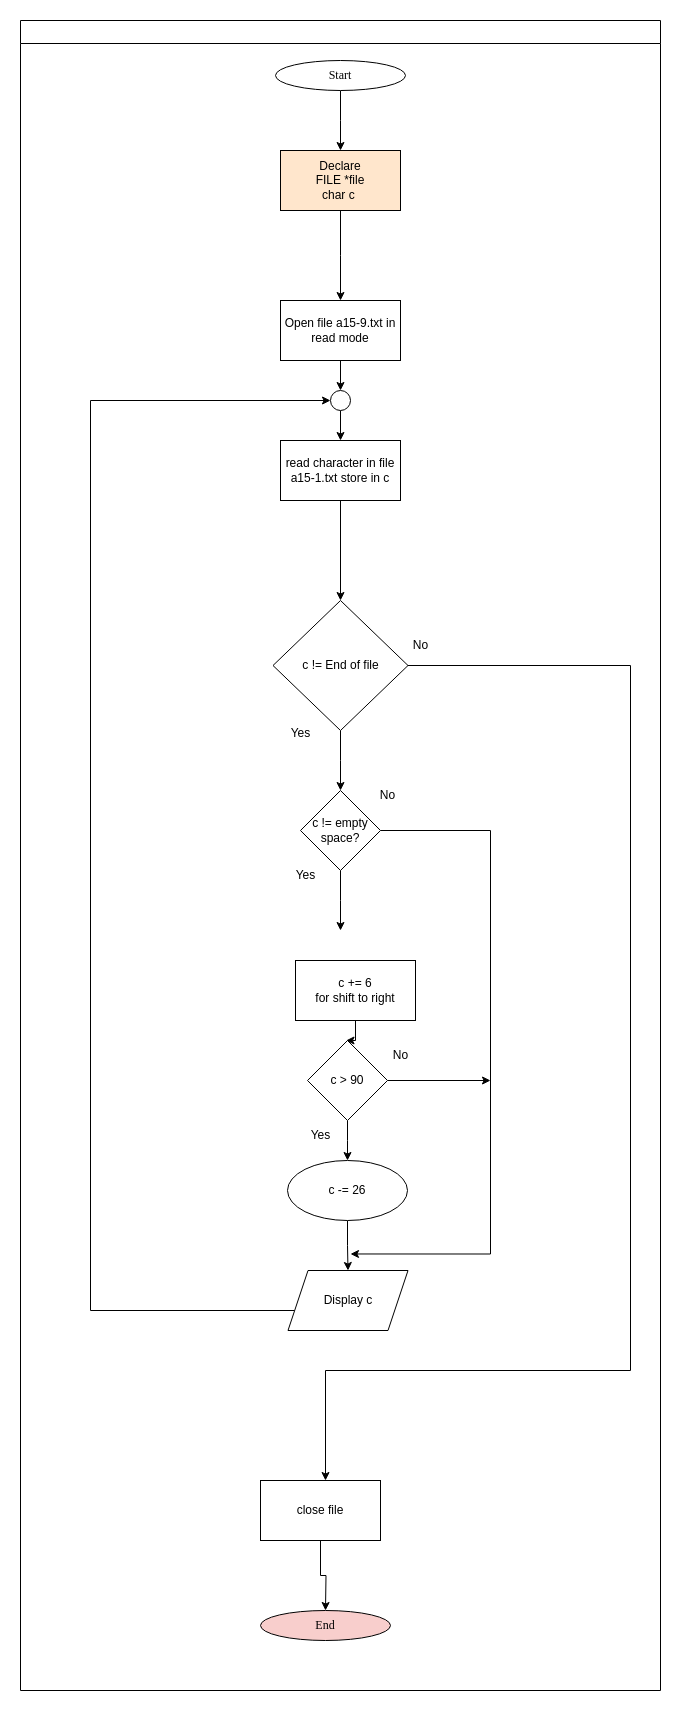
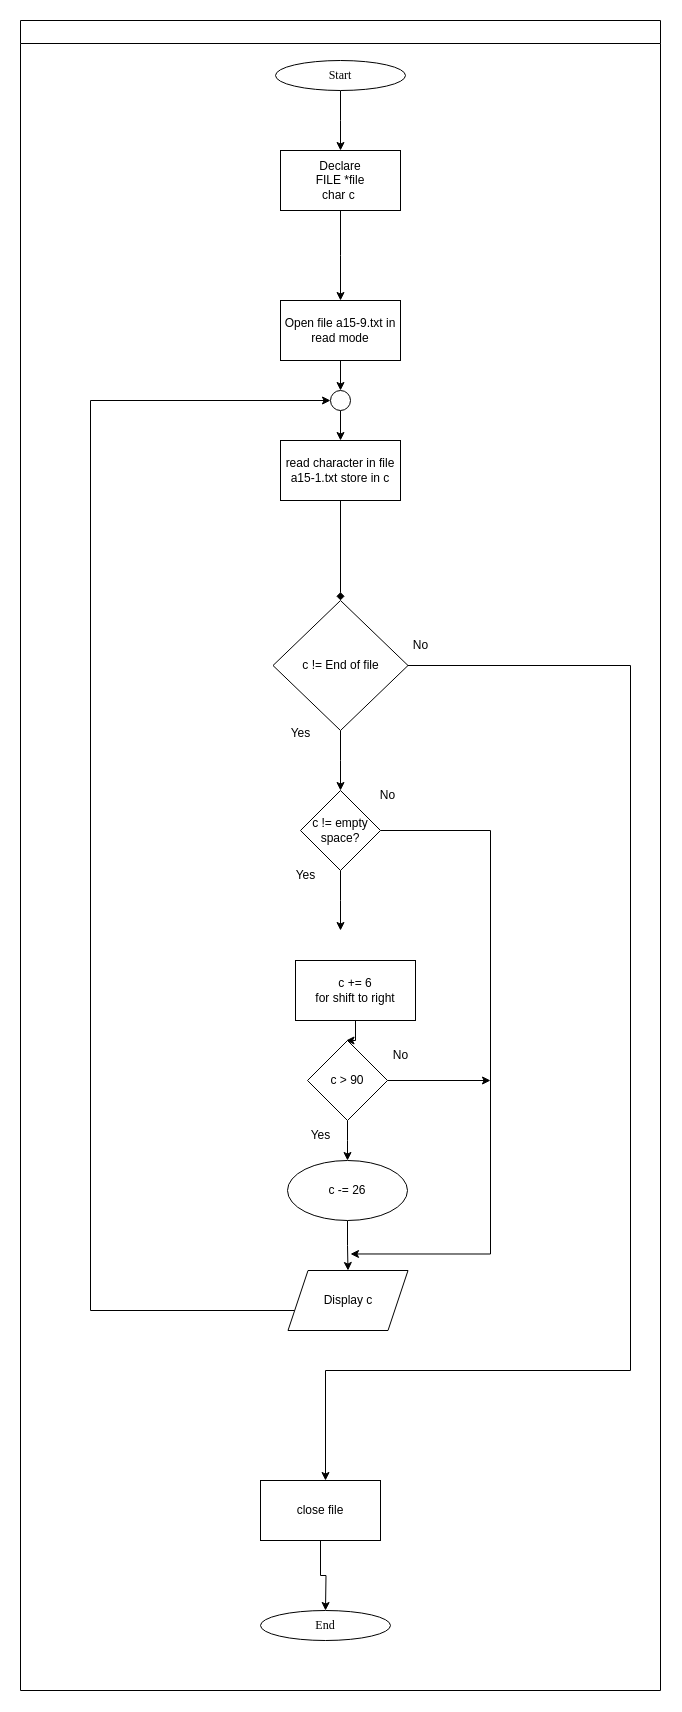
node "Declare FILE *file char c": fillcolor #ffe6cc -> #ffffff
edge "read character in file a15-1.txt store in c" -> "c != End of file": arrowhead classic -> diamond
node "End": fillcolor #f8cecc -> #ffffff
